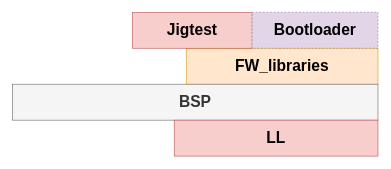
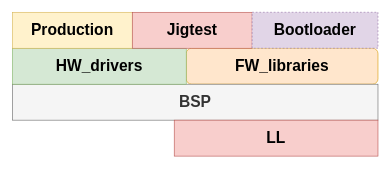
node "Production": added
node "HW_drivers": added
node "FW_libraries": shape rectangle -> rounded rectangle
